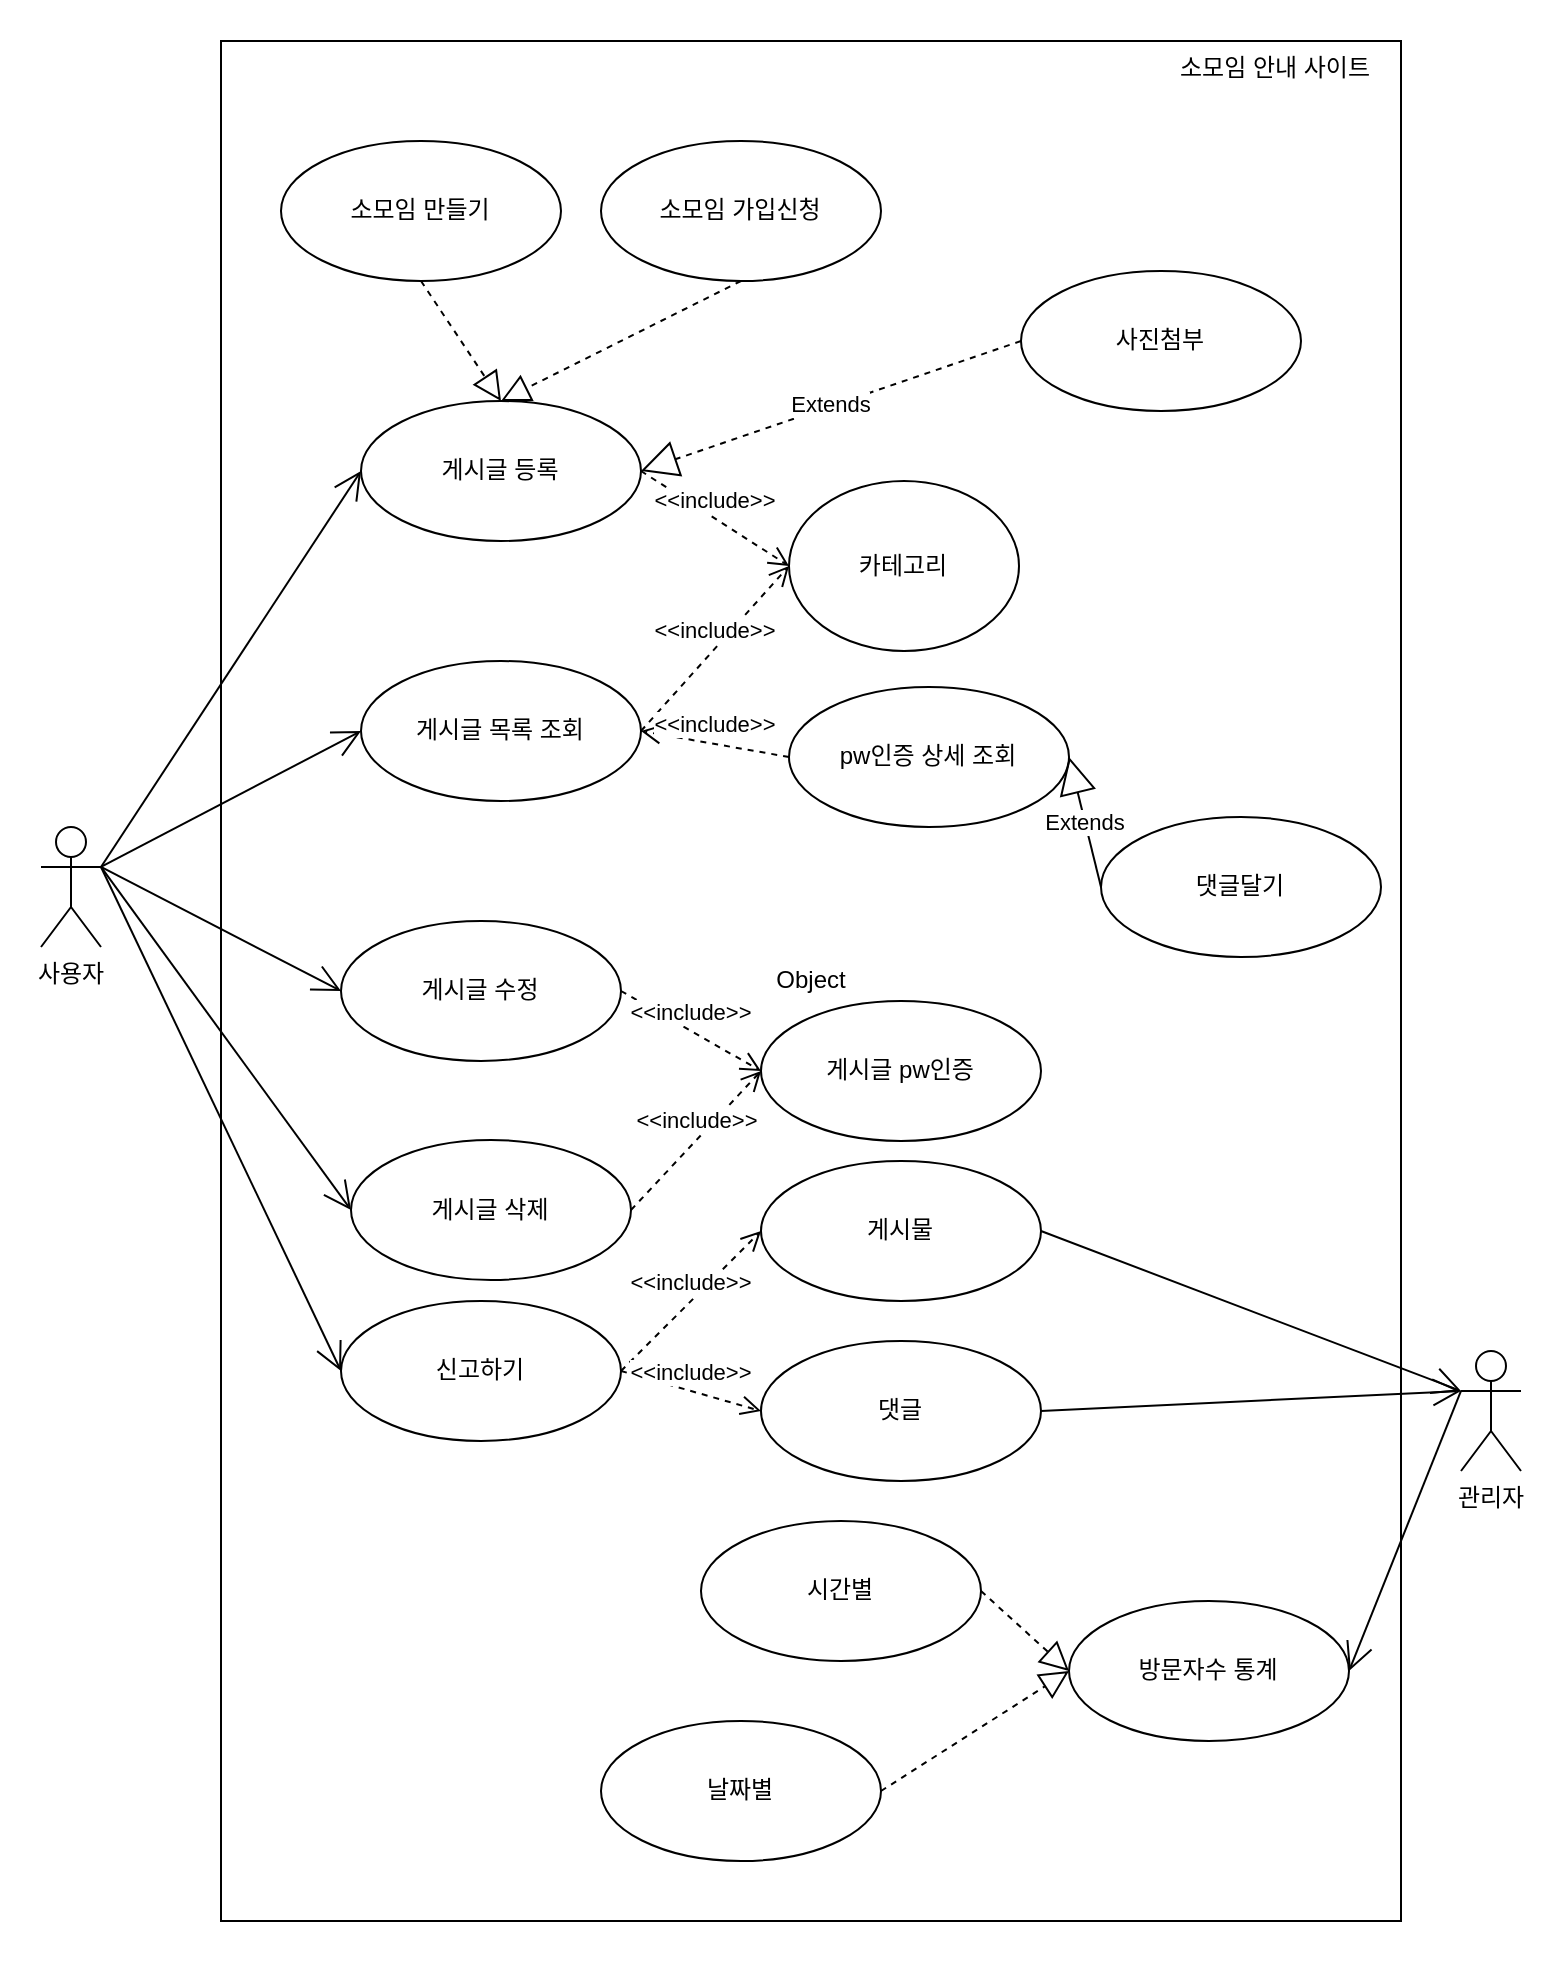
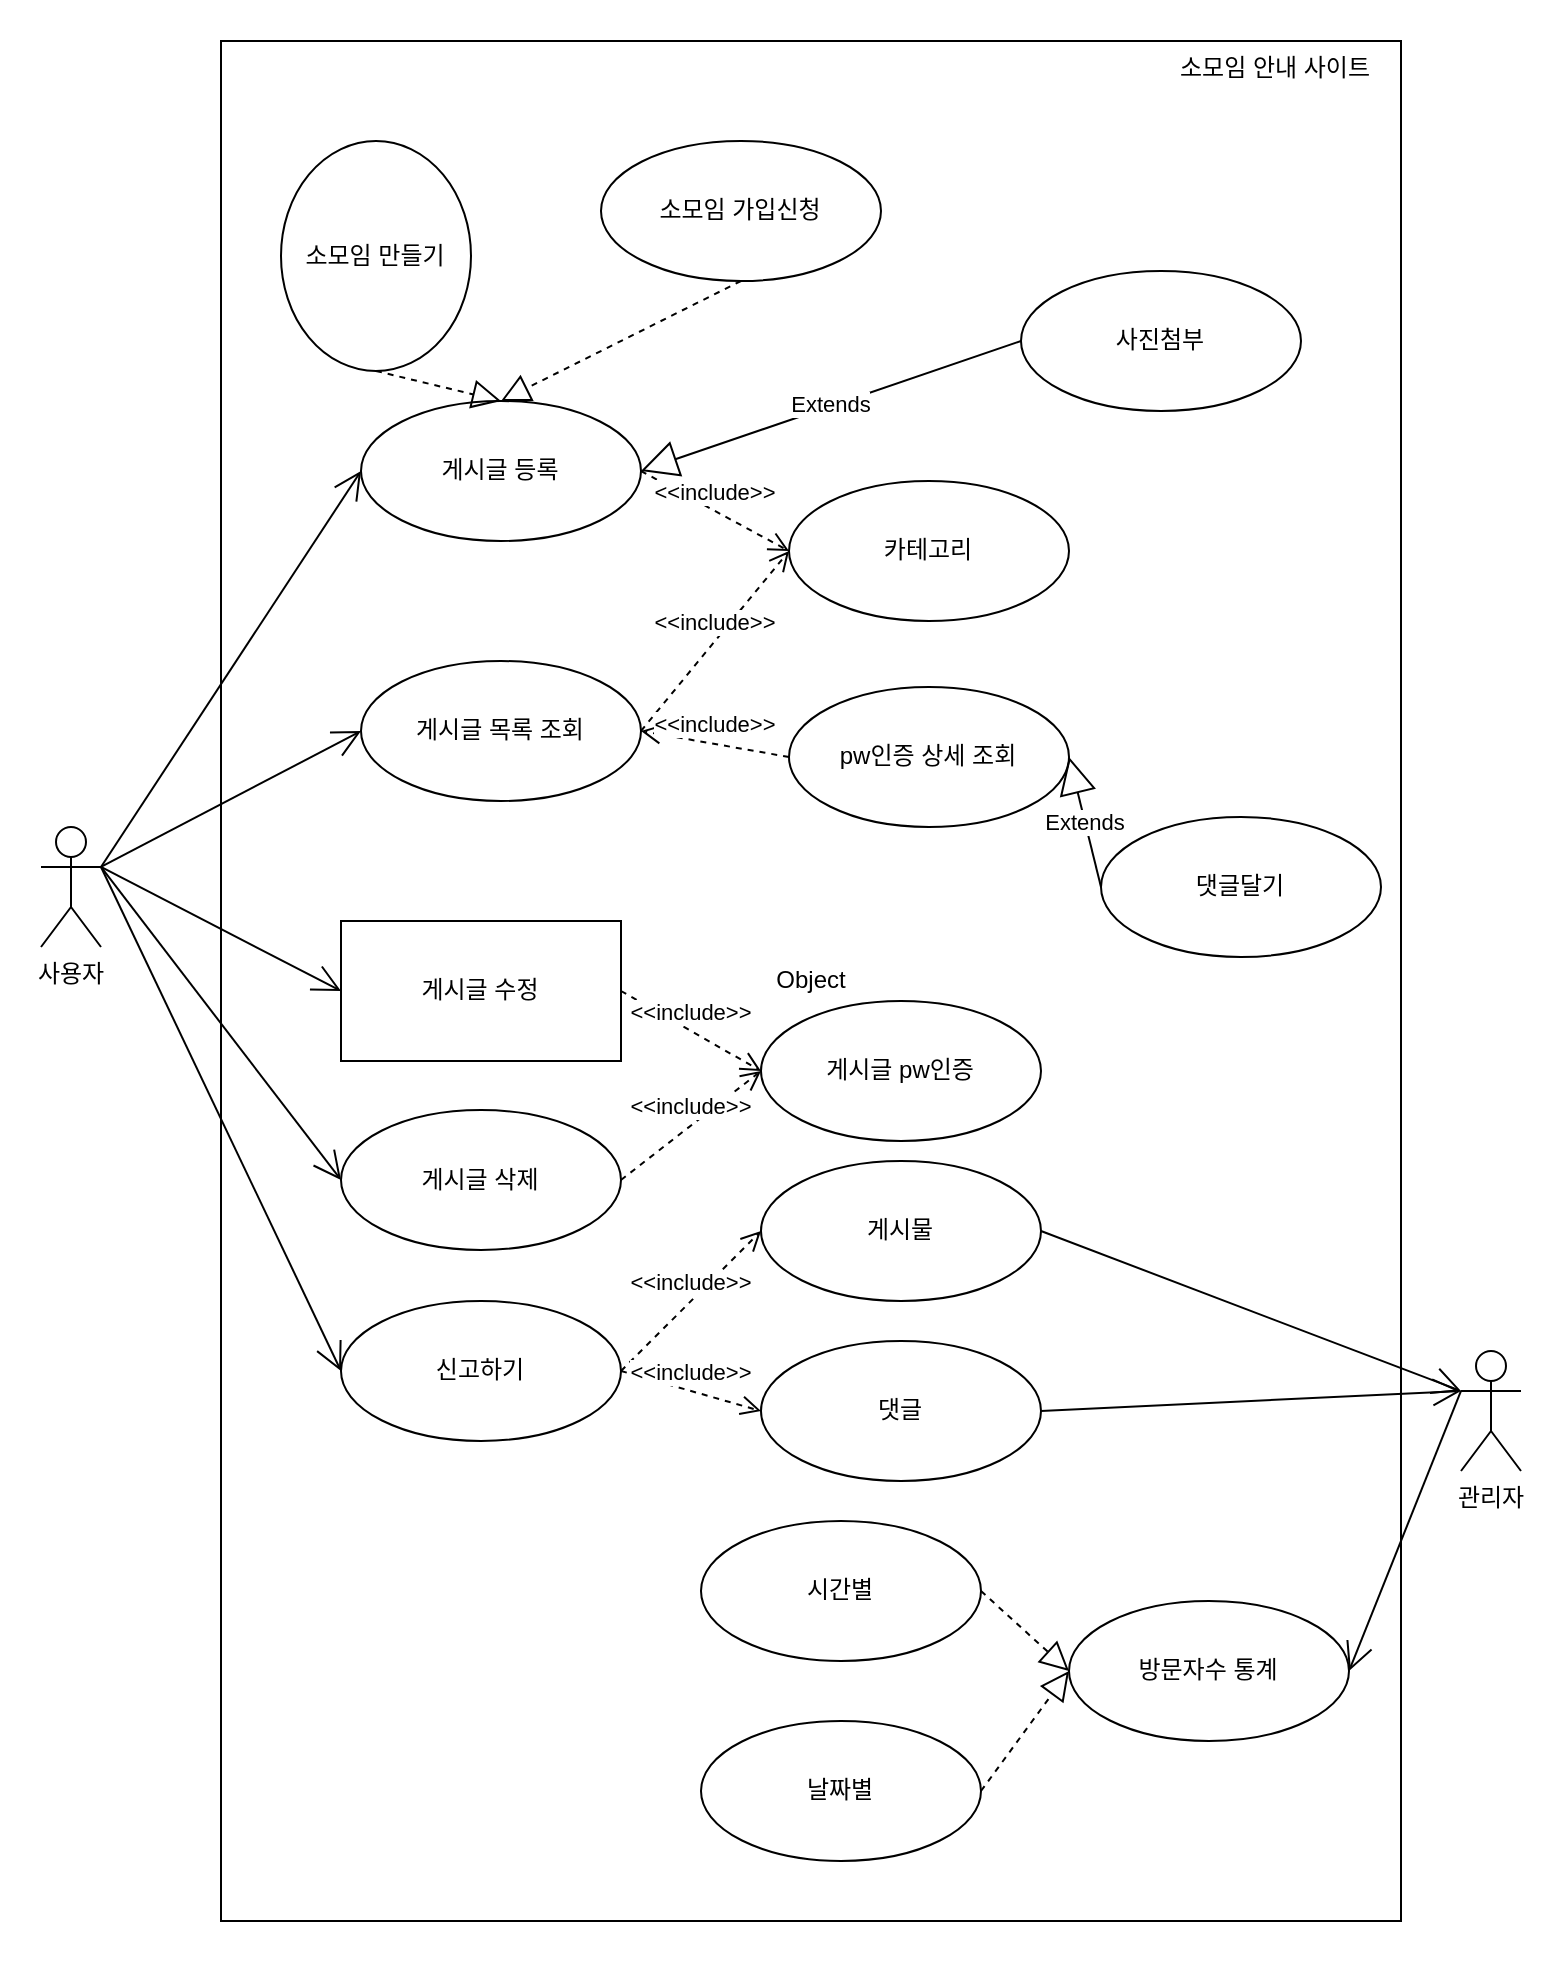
node "소모임 만들기": size 280x140 -> 190x230
edge "사진첨부" -> "게시글 등록": style dashed -> solid
node "카테고리": size 230x170 -> 280x140
node "게시글 수정": shape ellipse -> rectangle
node "게시글 삭제": moved (491, 1210) -> (481, 1180)
node "날짜별": moved (741, 1791) -> (841, 1791)
